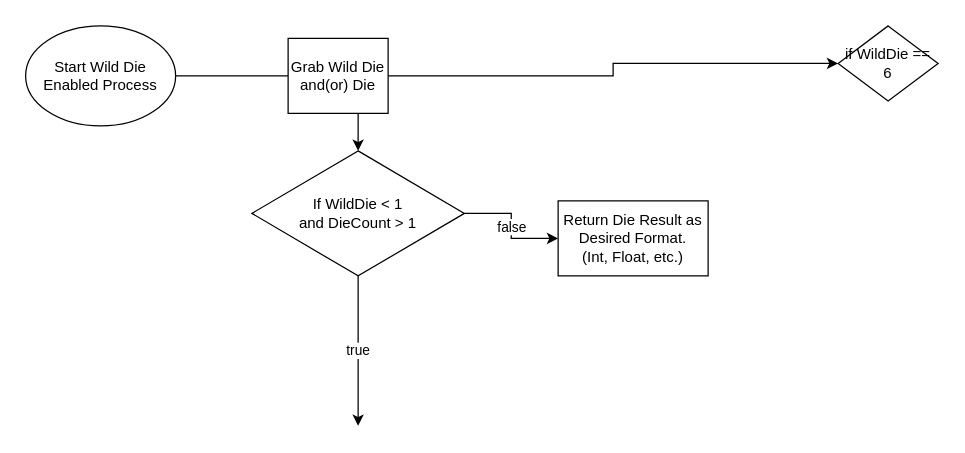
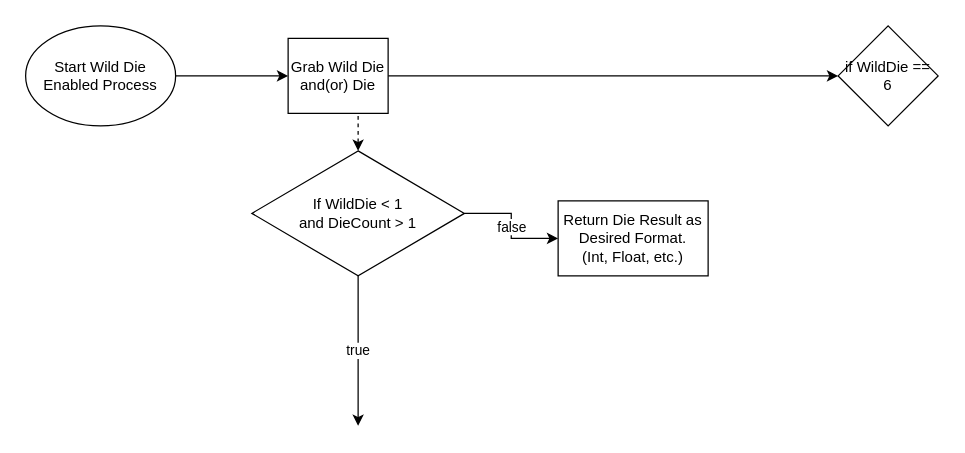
node "if WildDie == 6": size 100x75 -> 100x100
edge "Start Wild Die Enabled Process" -- "Grab Wild Die and(or) Die": arrowhead none -> classic
edge "Grab Wild Die and(or) Die" -> "If WildDie < 1 and DieCount > 1": style solid -> dashed
